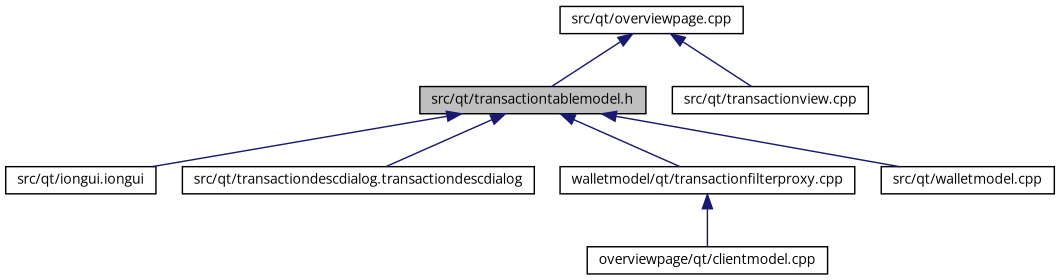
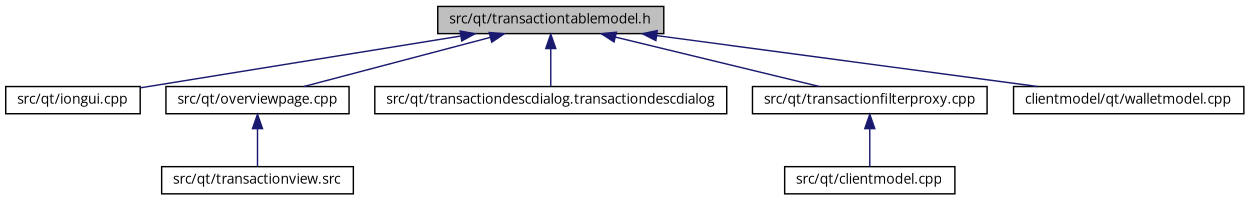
edge "src/qt/transactiontablemodel.h" -> "src/qt/overviewpage.cpp": reversed
node "src/qt/transactionview.cpp": label "src/qt/transactionview.cpp" -> "src/qt/transactionview.src"
node "src/qt/iongui.iongui": label "src/qt/iongui.iongui" -> "src/qt/iongui.cpp"
node "walletmodel/qt/transactionfilterproxy.cpp": label "walletmodel/qt/transactionfilterproxy.cpp" -> "src/qt/transactionfilterproxy.cpp"
node "src/qt/walletmodel.cpp": label "src/qt/walletmodel.cpp" -> "clientmodel/qt/walletmodel.cpp"
node "overviewpage/qt/clientmodel.cpp": label "overviewpage/qt/clientmodel.cpp" -> "src/qt/clientmodel.cpp"
